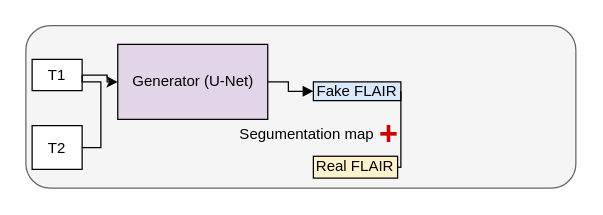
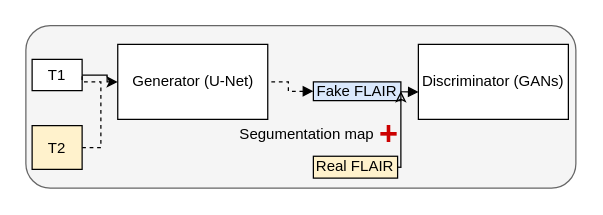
node "Generator (U-Net)": fillcolor #e1d5e7 -> #ffffff
edge "Generator (U-Net)" -> "Fake FLAIR": style solid -> dashed
node "Discriminator (GANs)": added
edge "Fake FLAIR" -> "Discriminator (GANs)": added
edge "Fake FLAIR" -- "Real FLAIR": arrowhead none -> classic
edge "T1" -- "T2": style solid -> dashed
node "T2": fillcolor #ffffff -> #fff2cc
